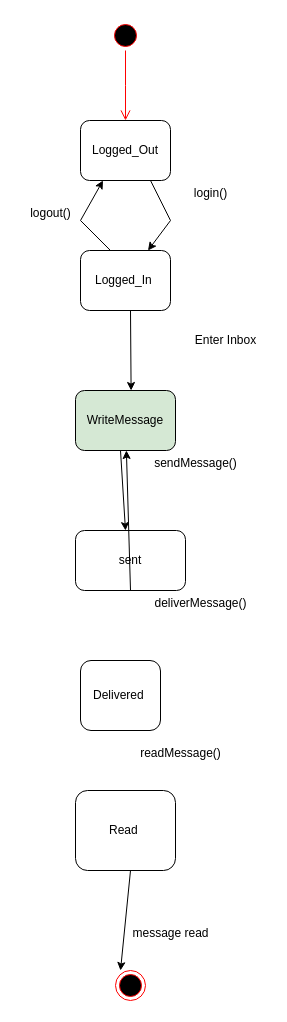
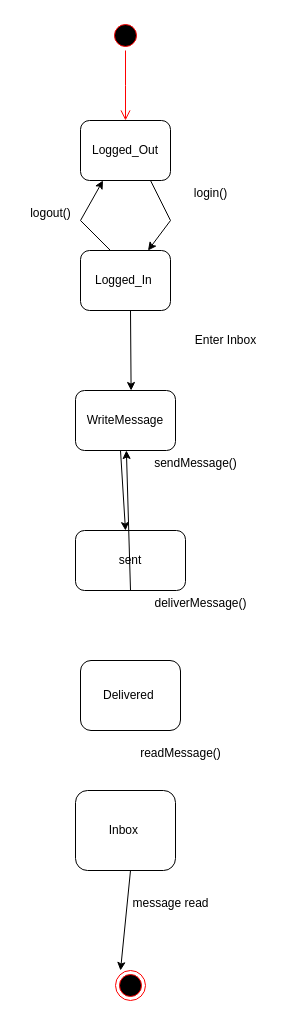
node "WriteMessage": fillcolor #d5e8d4 -> #ffffff
node "Delivered": size 80x70 -> 100x70
node "Read": label "Read" -> "Inbox"
node "message read": moved (171, 934) -> (171, 904)
